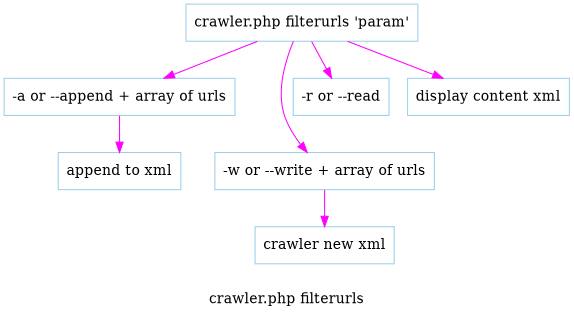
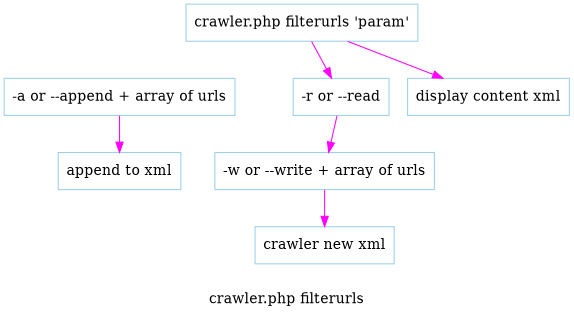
edge "crawler.php filterurls 'param'" -> "-a or --append + array of urls": removed
edge "crawler.php filterurls 'param'" -> "-w or --write + array of urls": now "-r or --read" -> "-w or --write + array of urls"
